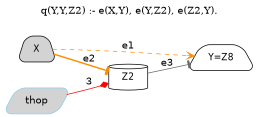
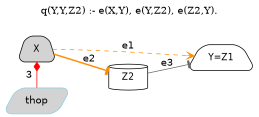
node "Y=Z8": label "Y=Z8" -> "Y=Z1"
edge "thop" -> "Z2": now "thop" -> "X"
